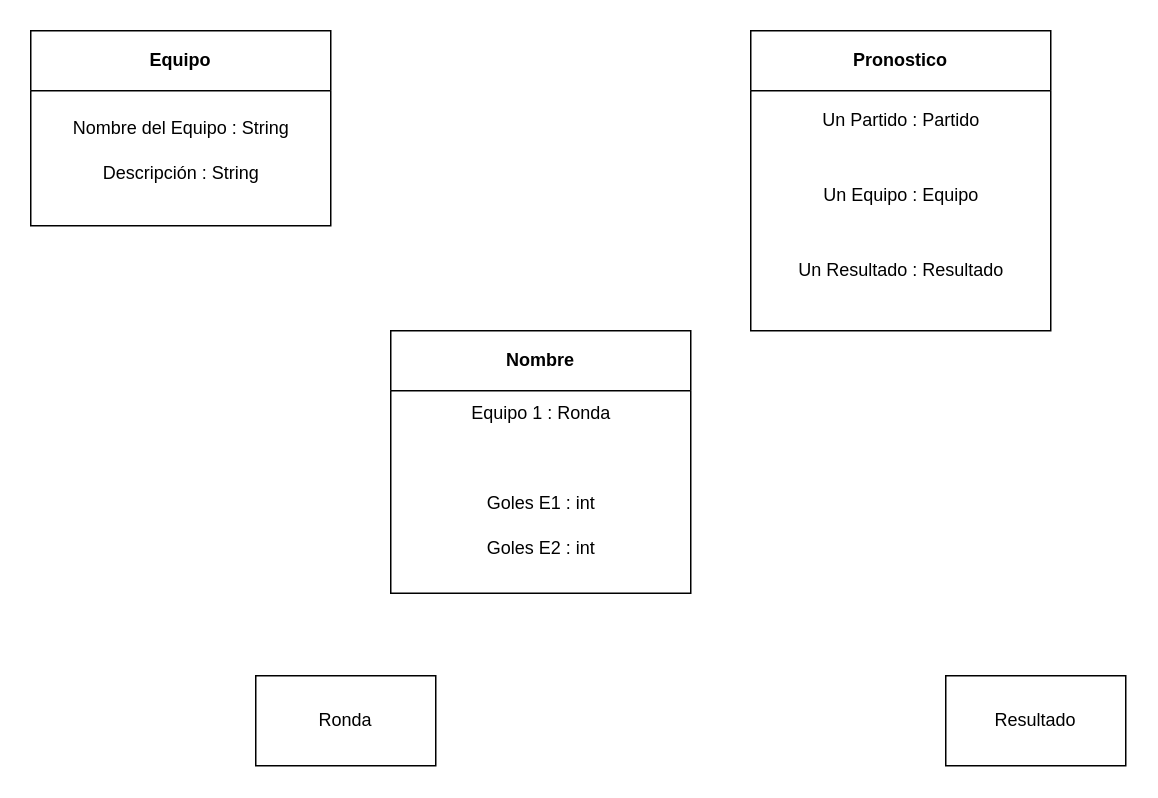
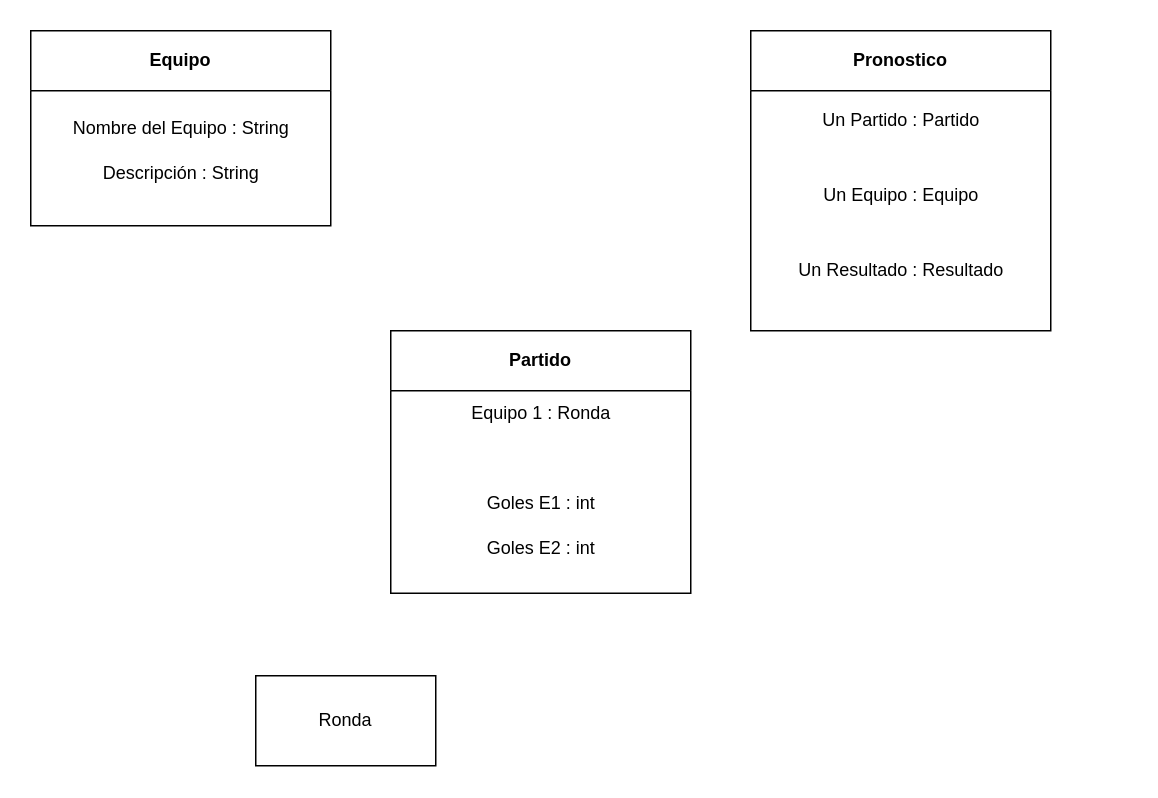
node "Nombre": label "Nombre" -> "Partido"
node "Resultado": removed
